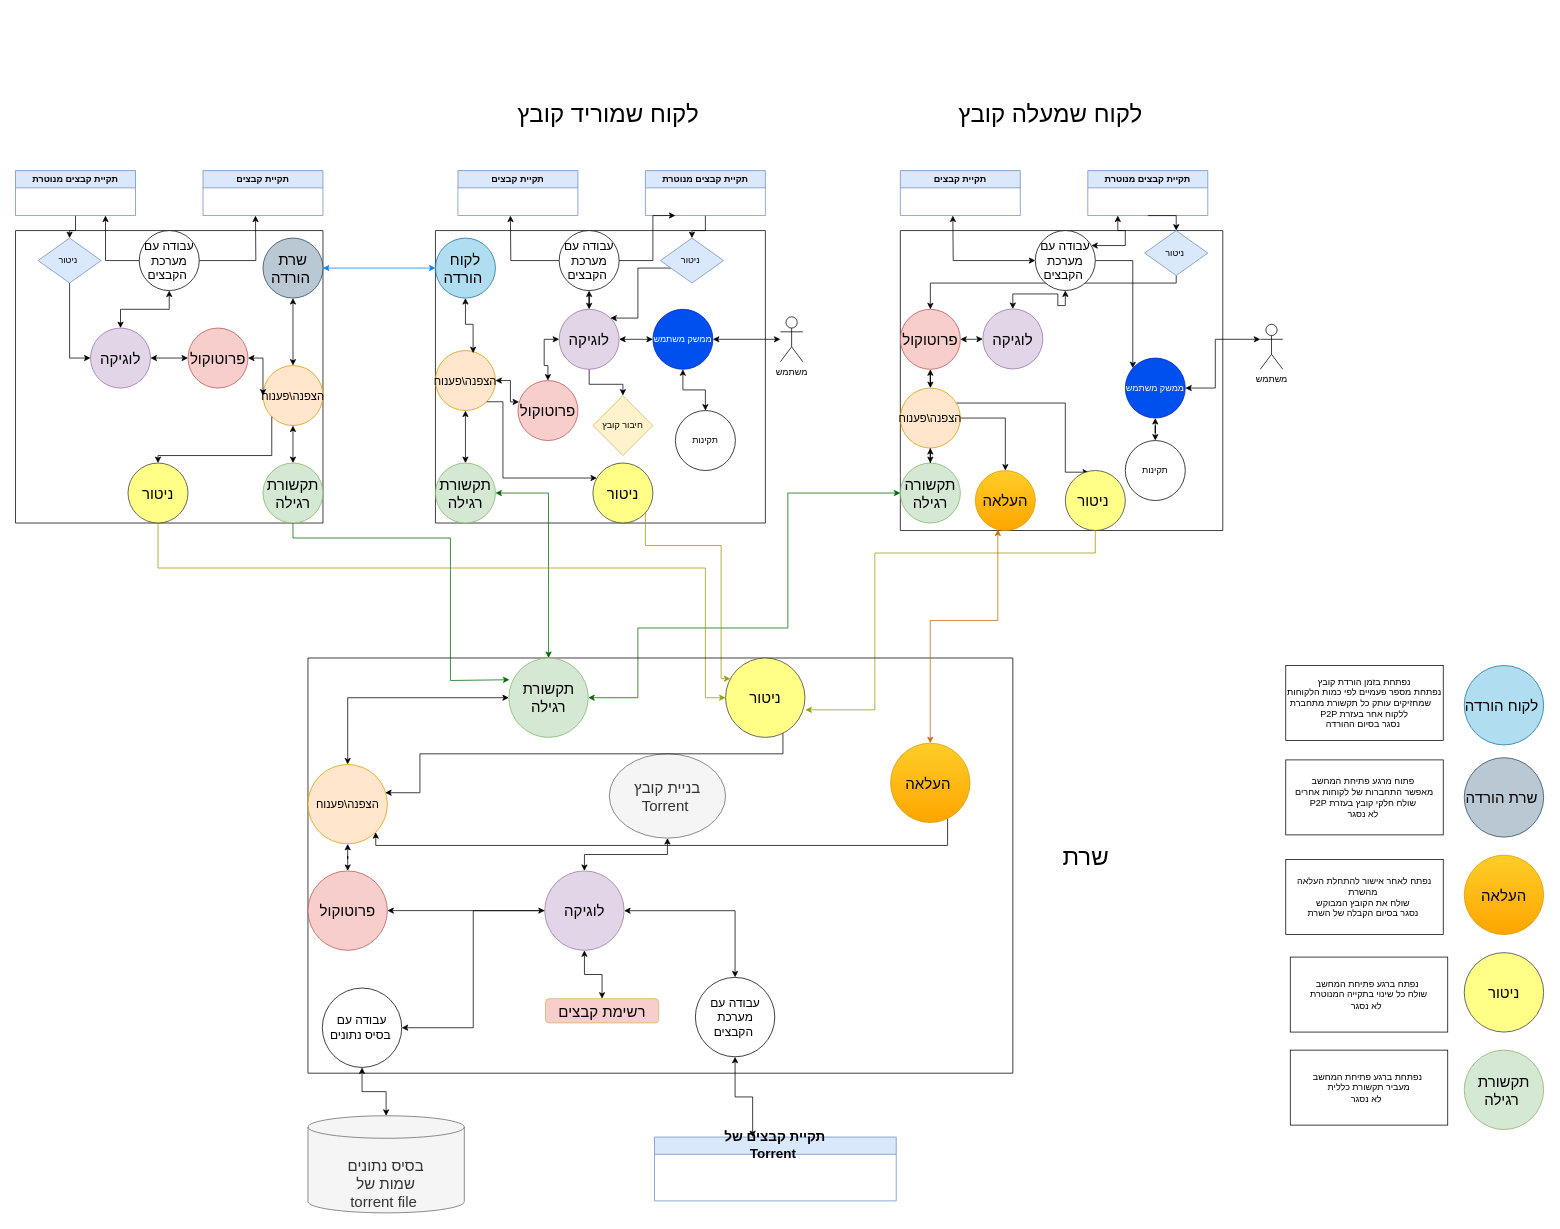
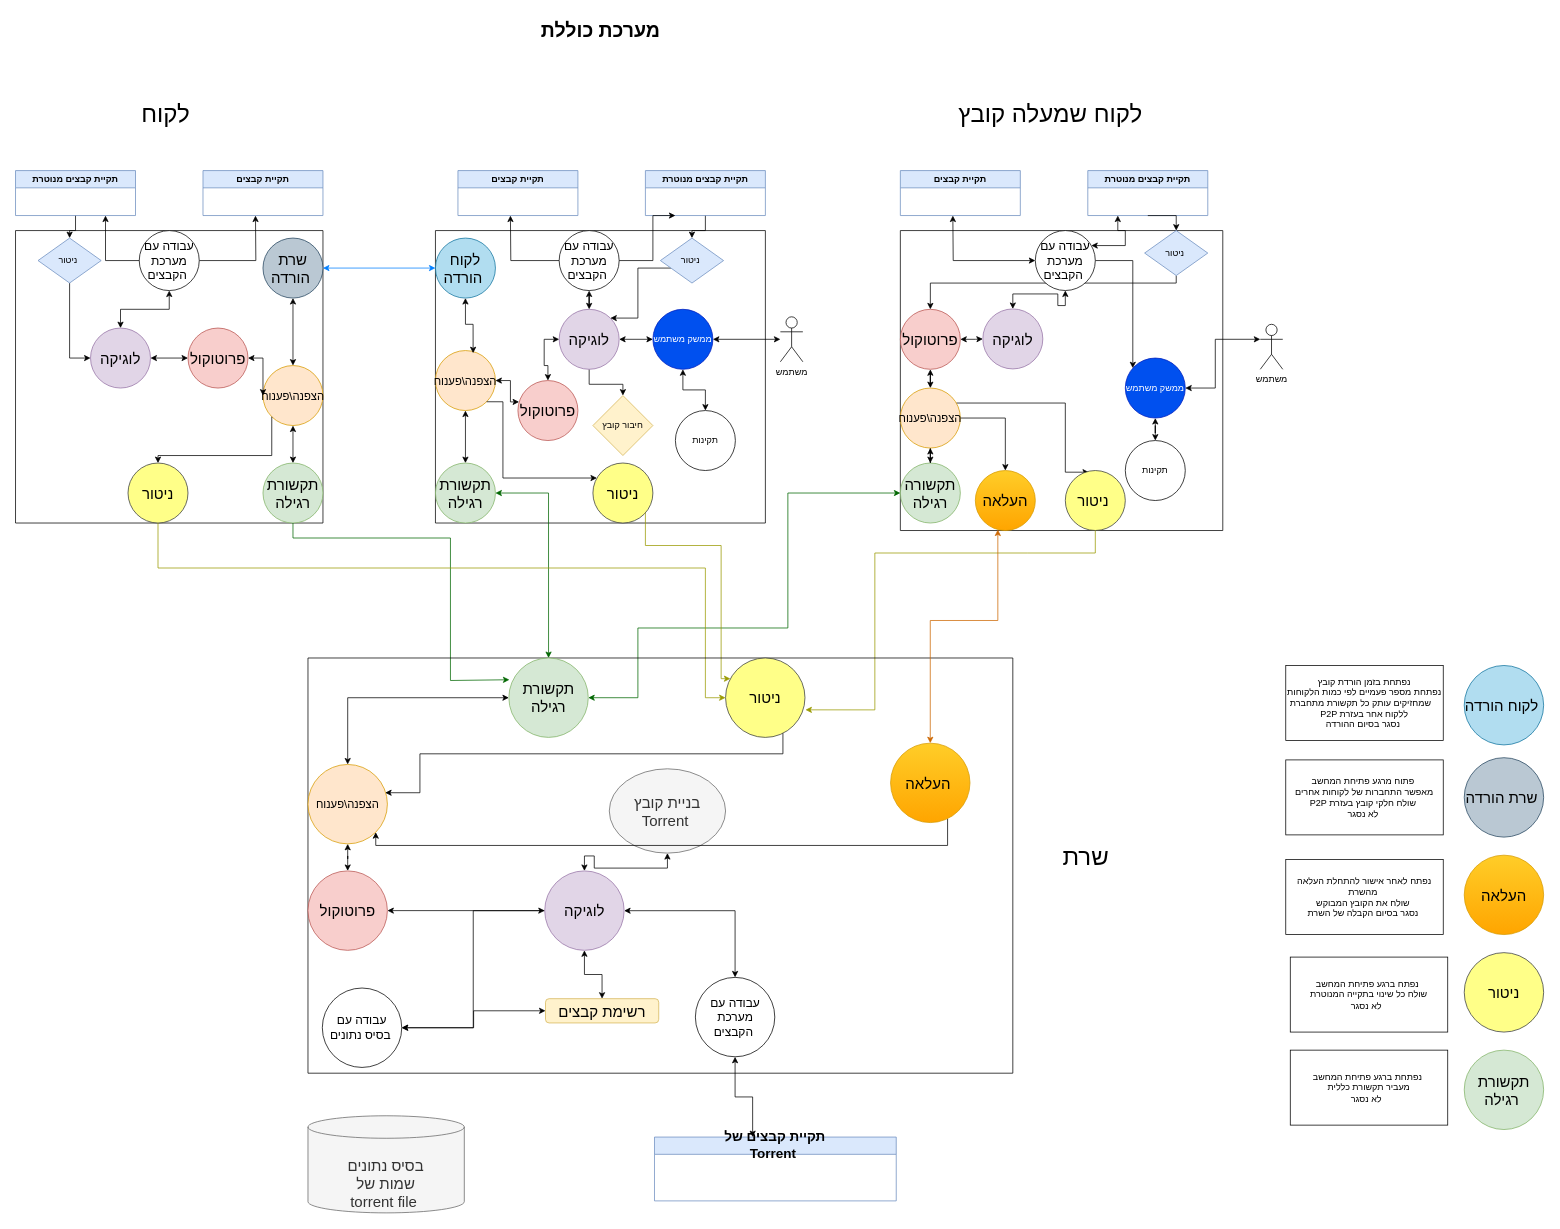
node "מערכת כוללת": added
node "לקוח": added
node "לקוח שמוריד קובץ": removed
node "בניית קובץ Torrent": moved (667, 796) -> (667, 811)
node "רשימת קבצים": fillcolor #f8cecc -> #fff2cc
edge "עבודה עם בסיס נתונים" -- "בסיס נתונים שמות של torrent file": now "עבודה עם בסיס נתונים" -- "רשימת קבצים"
